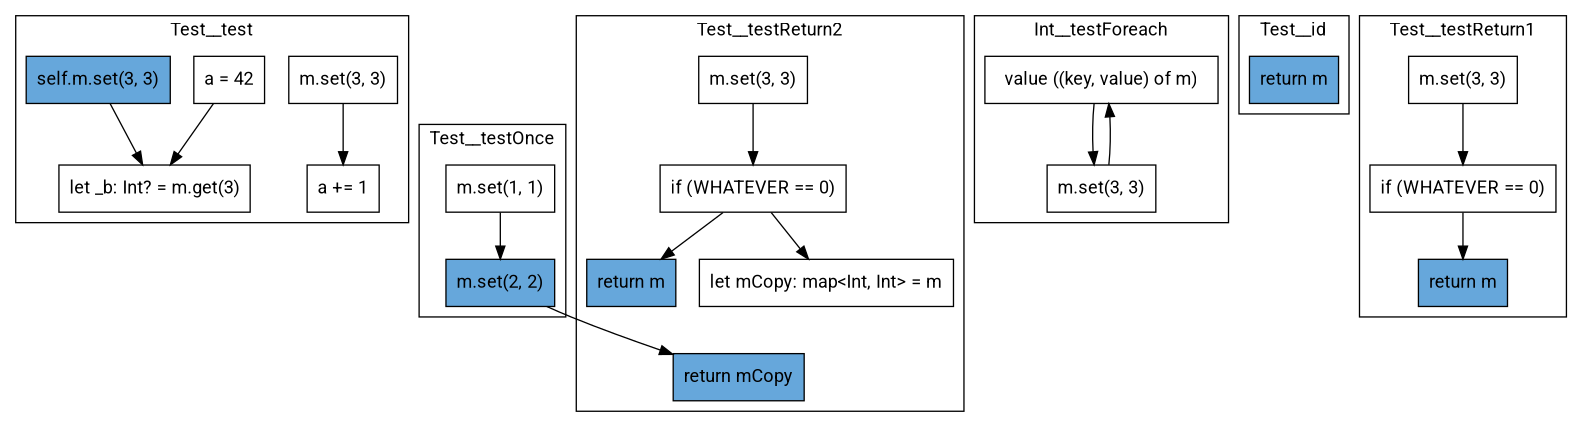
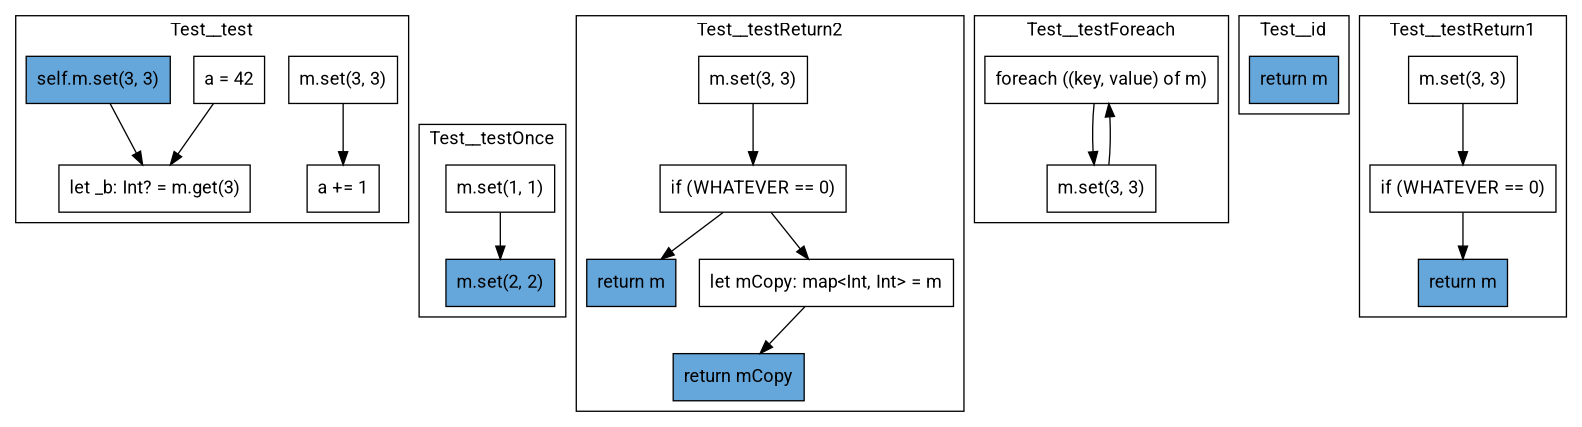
cluster "Int__testForeach": label "Int__testForeach" -> "Test__testForeach"
node "value ((key, value) of m)": label "value ((key, value) of m)" -> "foreach ((key, value) of m)"
edge "m.set(2, 2)" -> "return mCopy": now "let mCopy: map<Int, Int> = m" -> "return mCopy"
